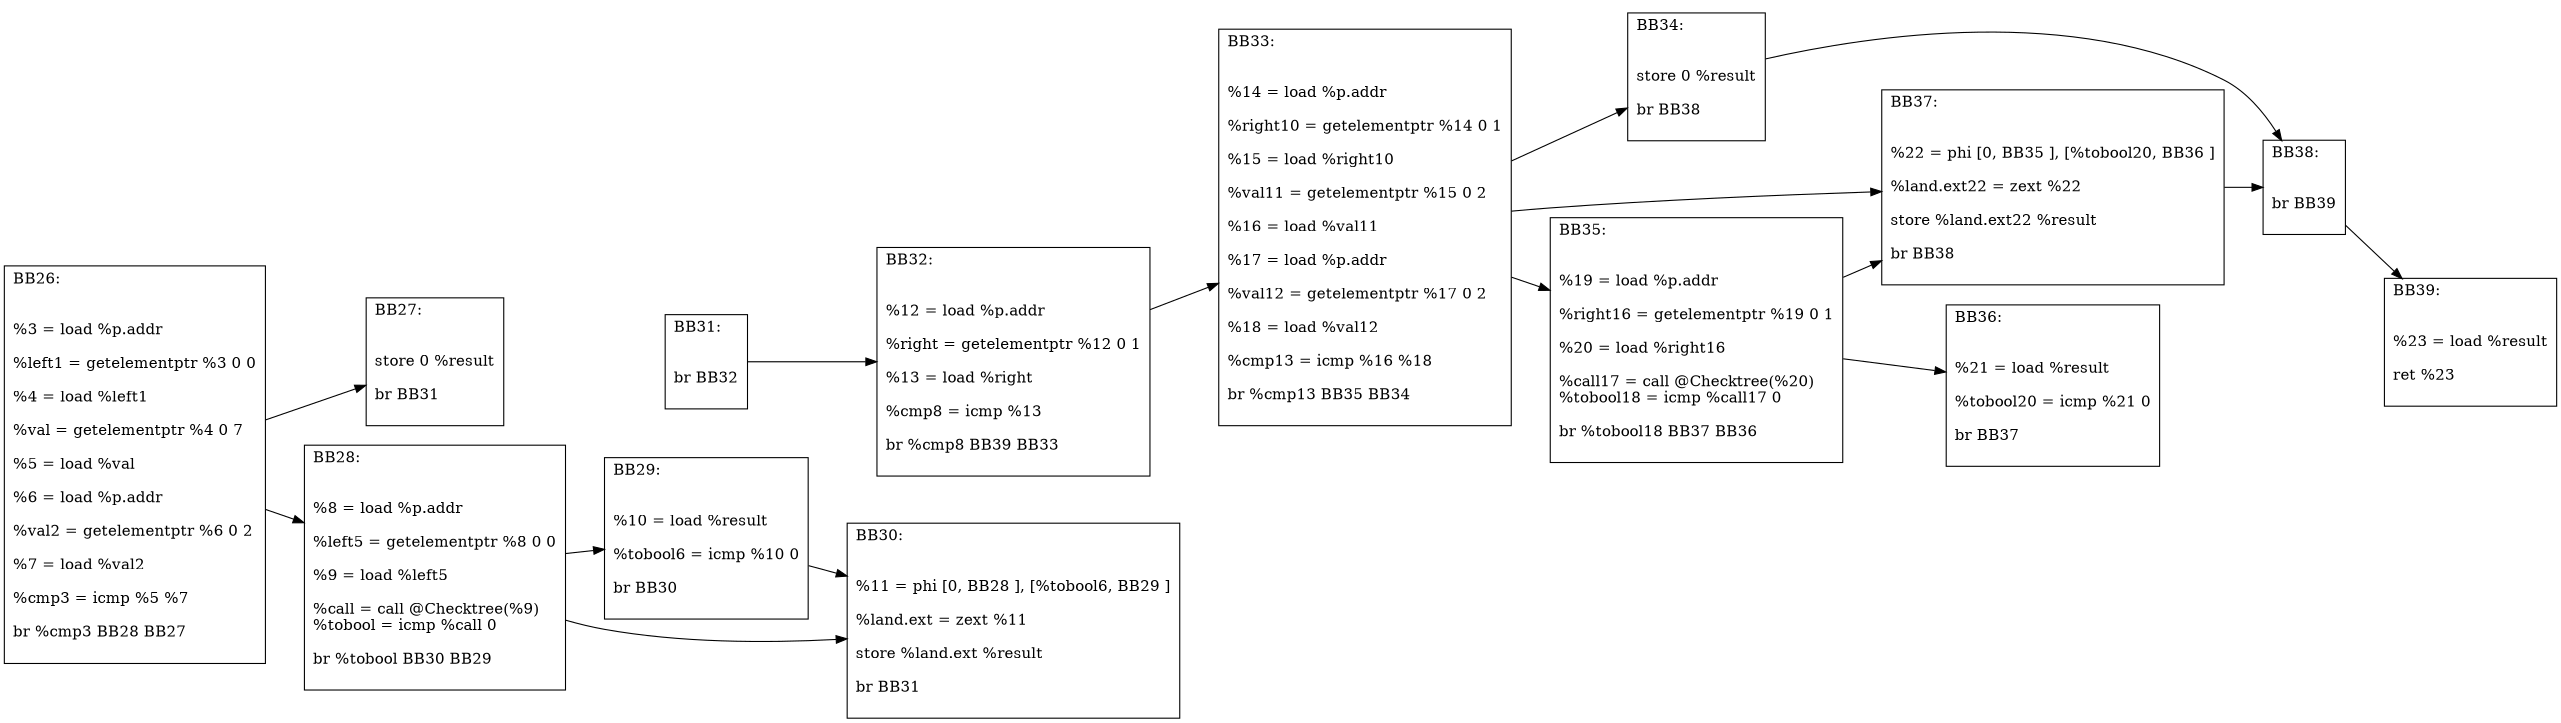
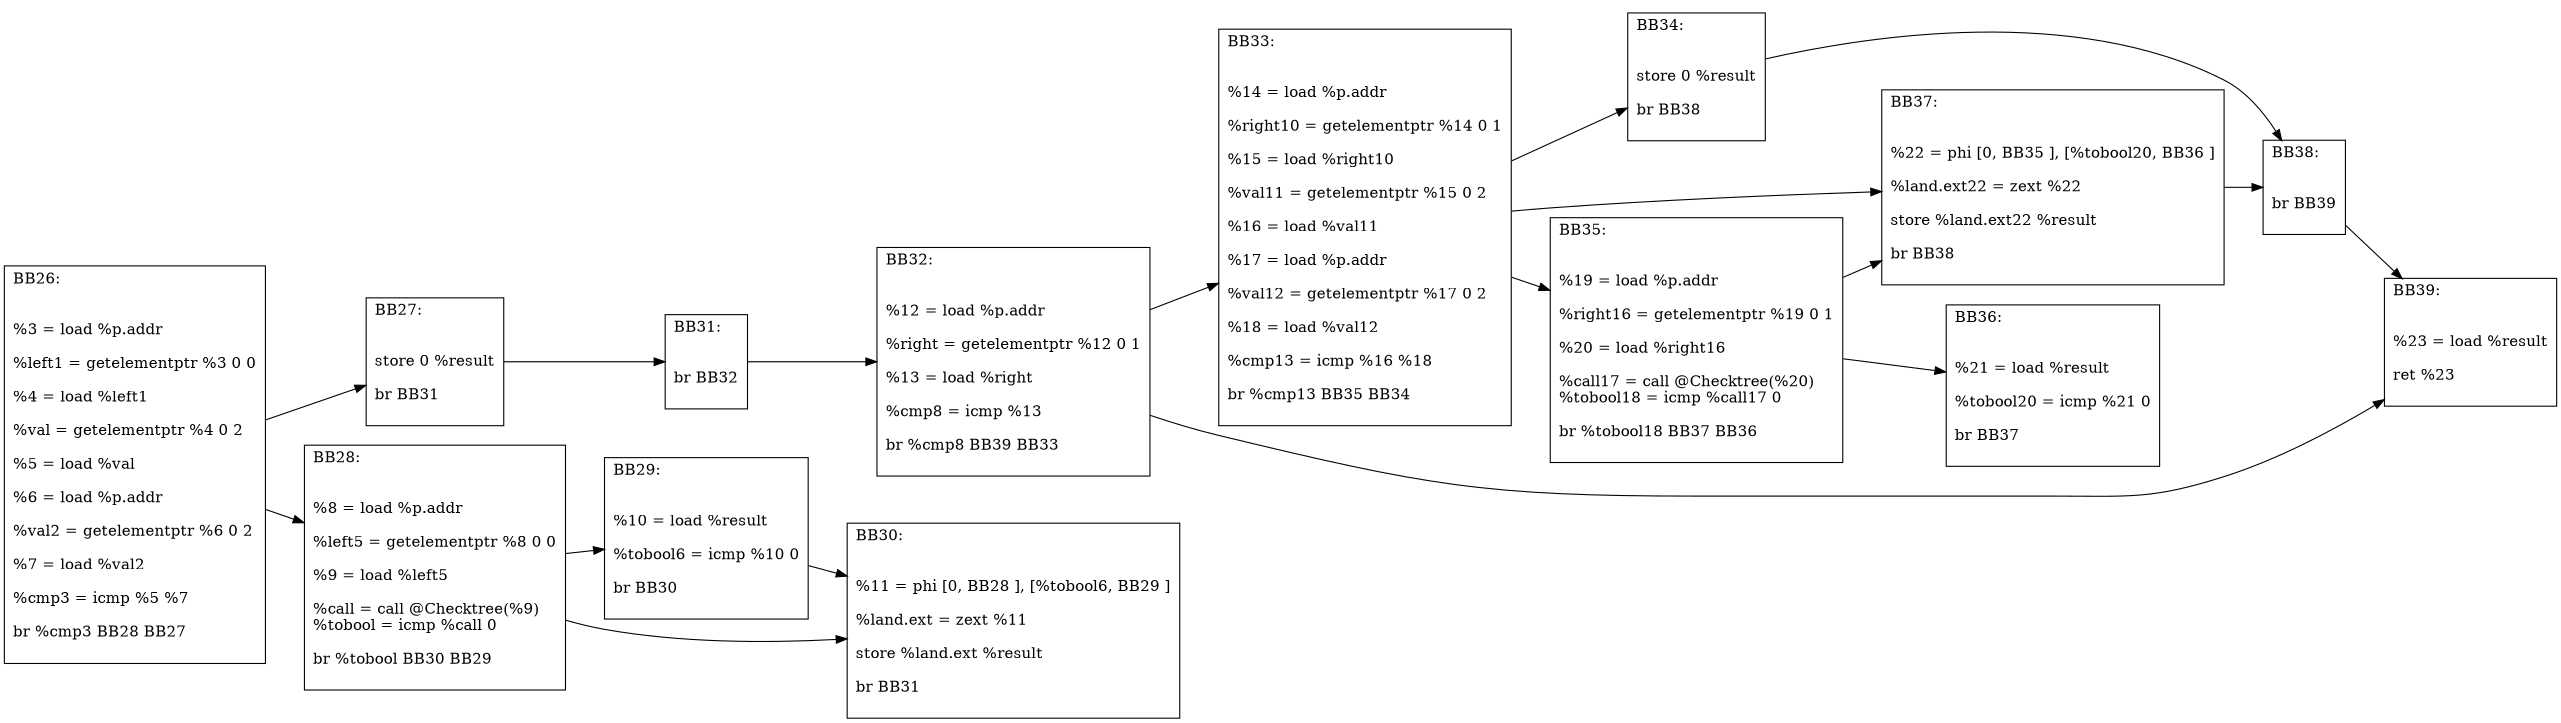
edge "BB27:" -> "BB31:": added
node "BB26:": text "%val = getelementptr %4 0 7" -> "%val = getelementptr %4 0 2"
edge "BB32:" -> "BB39:": added
